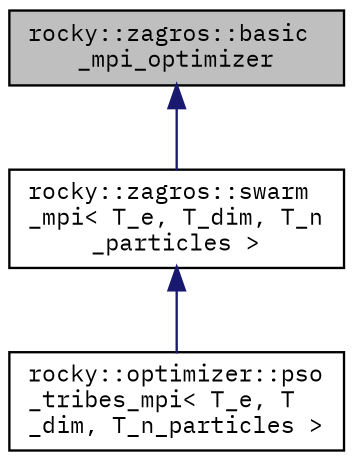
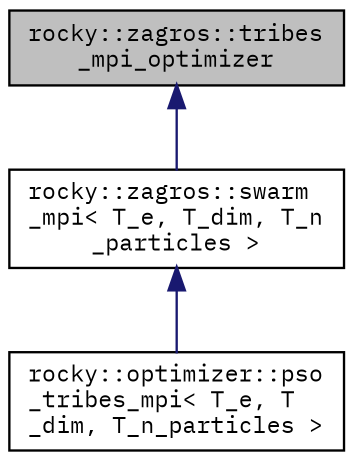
node "rocky::zagros::basic _mpi_optimizer": label "rocky::zagros::basic _mpi_optimizer" -> "rocky::zagros::tribes _mpi_optimizer"
